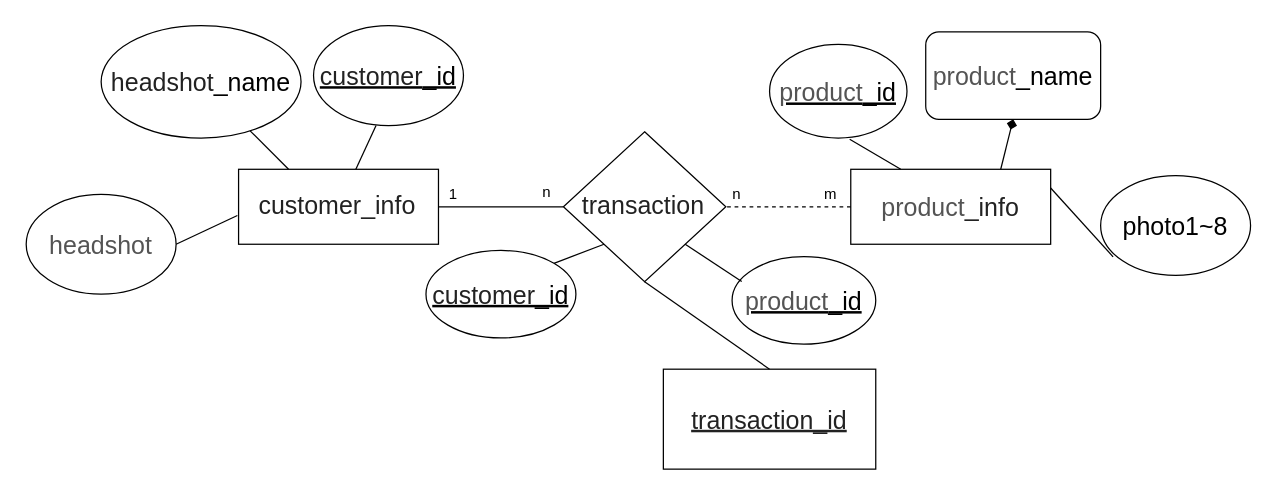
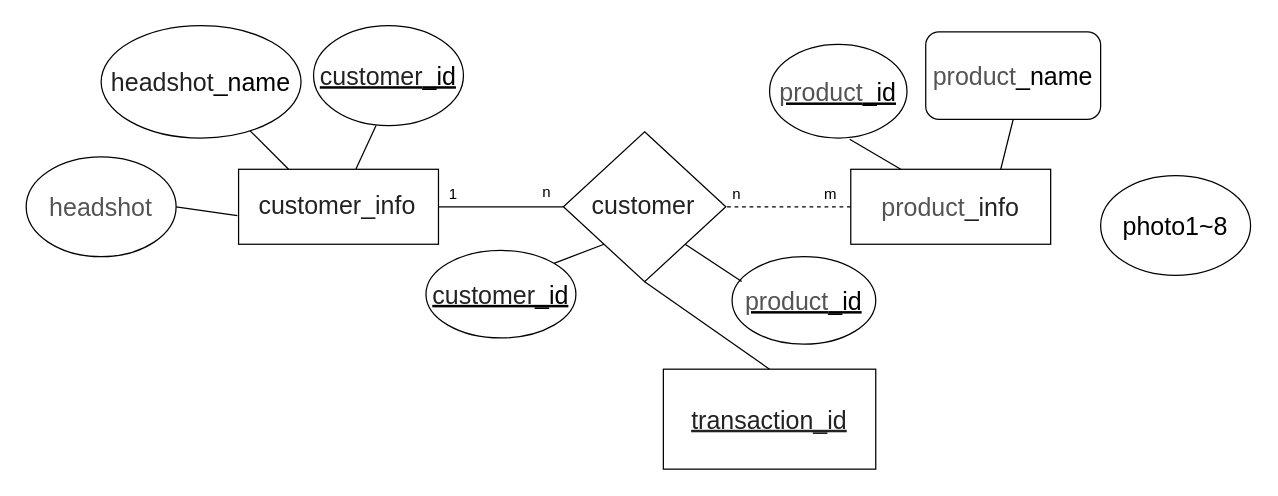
edge "product_info" -> "product_name": arrowhead diamond -> none
node "transaction": label "transaction" -> "customer"
edge "product_info" -- "photo1~8": removed
node "headshot": moved (101, 244) -> (101, 207)
